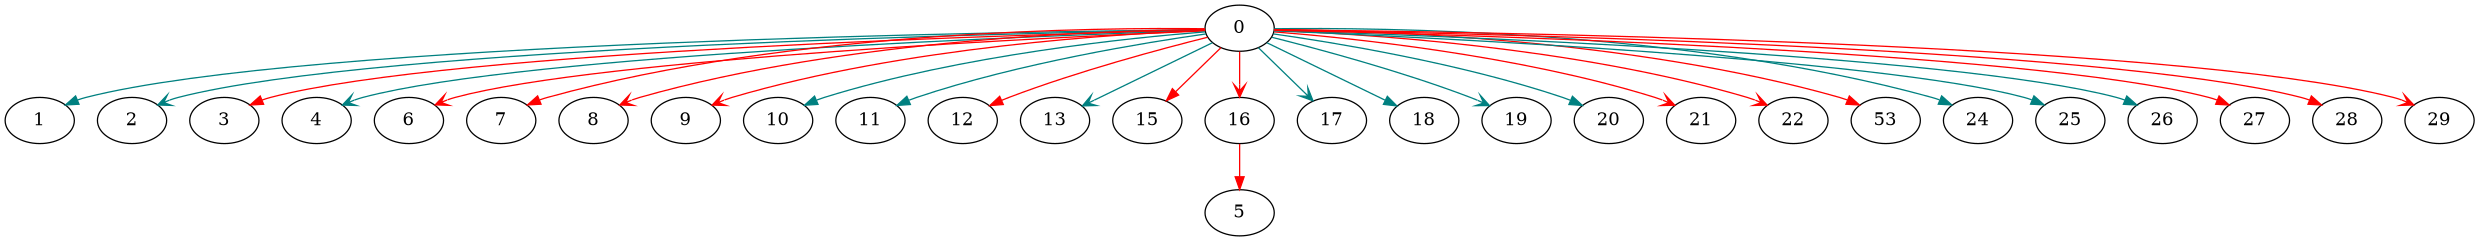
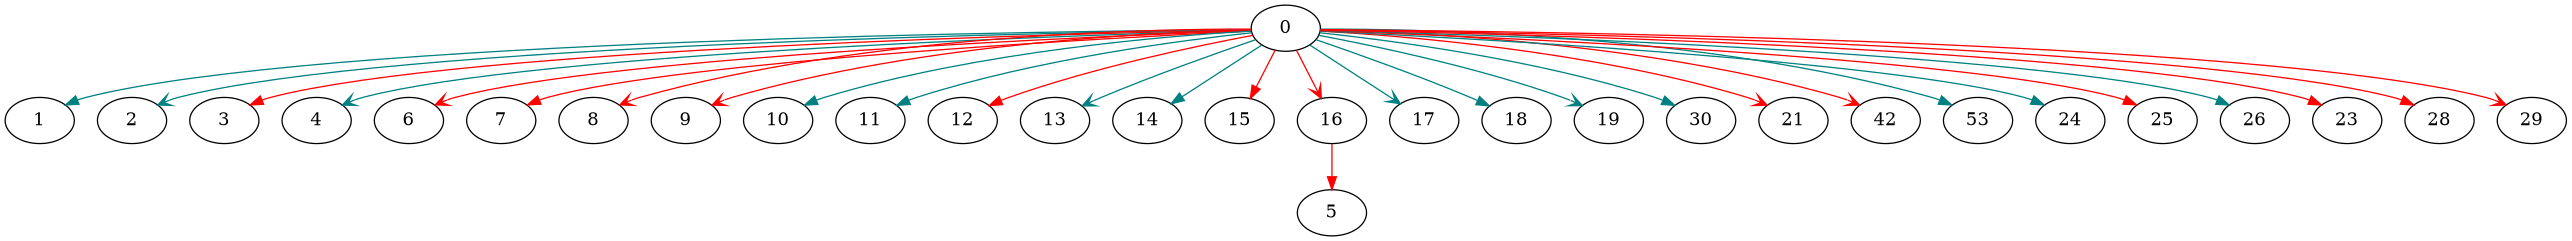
edge "0" -> "25": color teal -> red
edge "0" -> "53": color red -> teal
node "14": added
node "20": label "20" -> "30"
node "22": label "22" -> "42"
node "27": label "27" -> "23"
